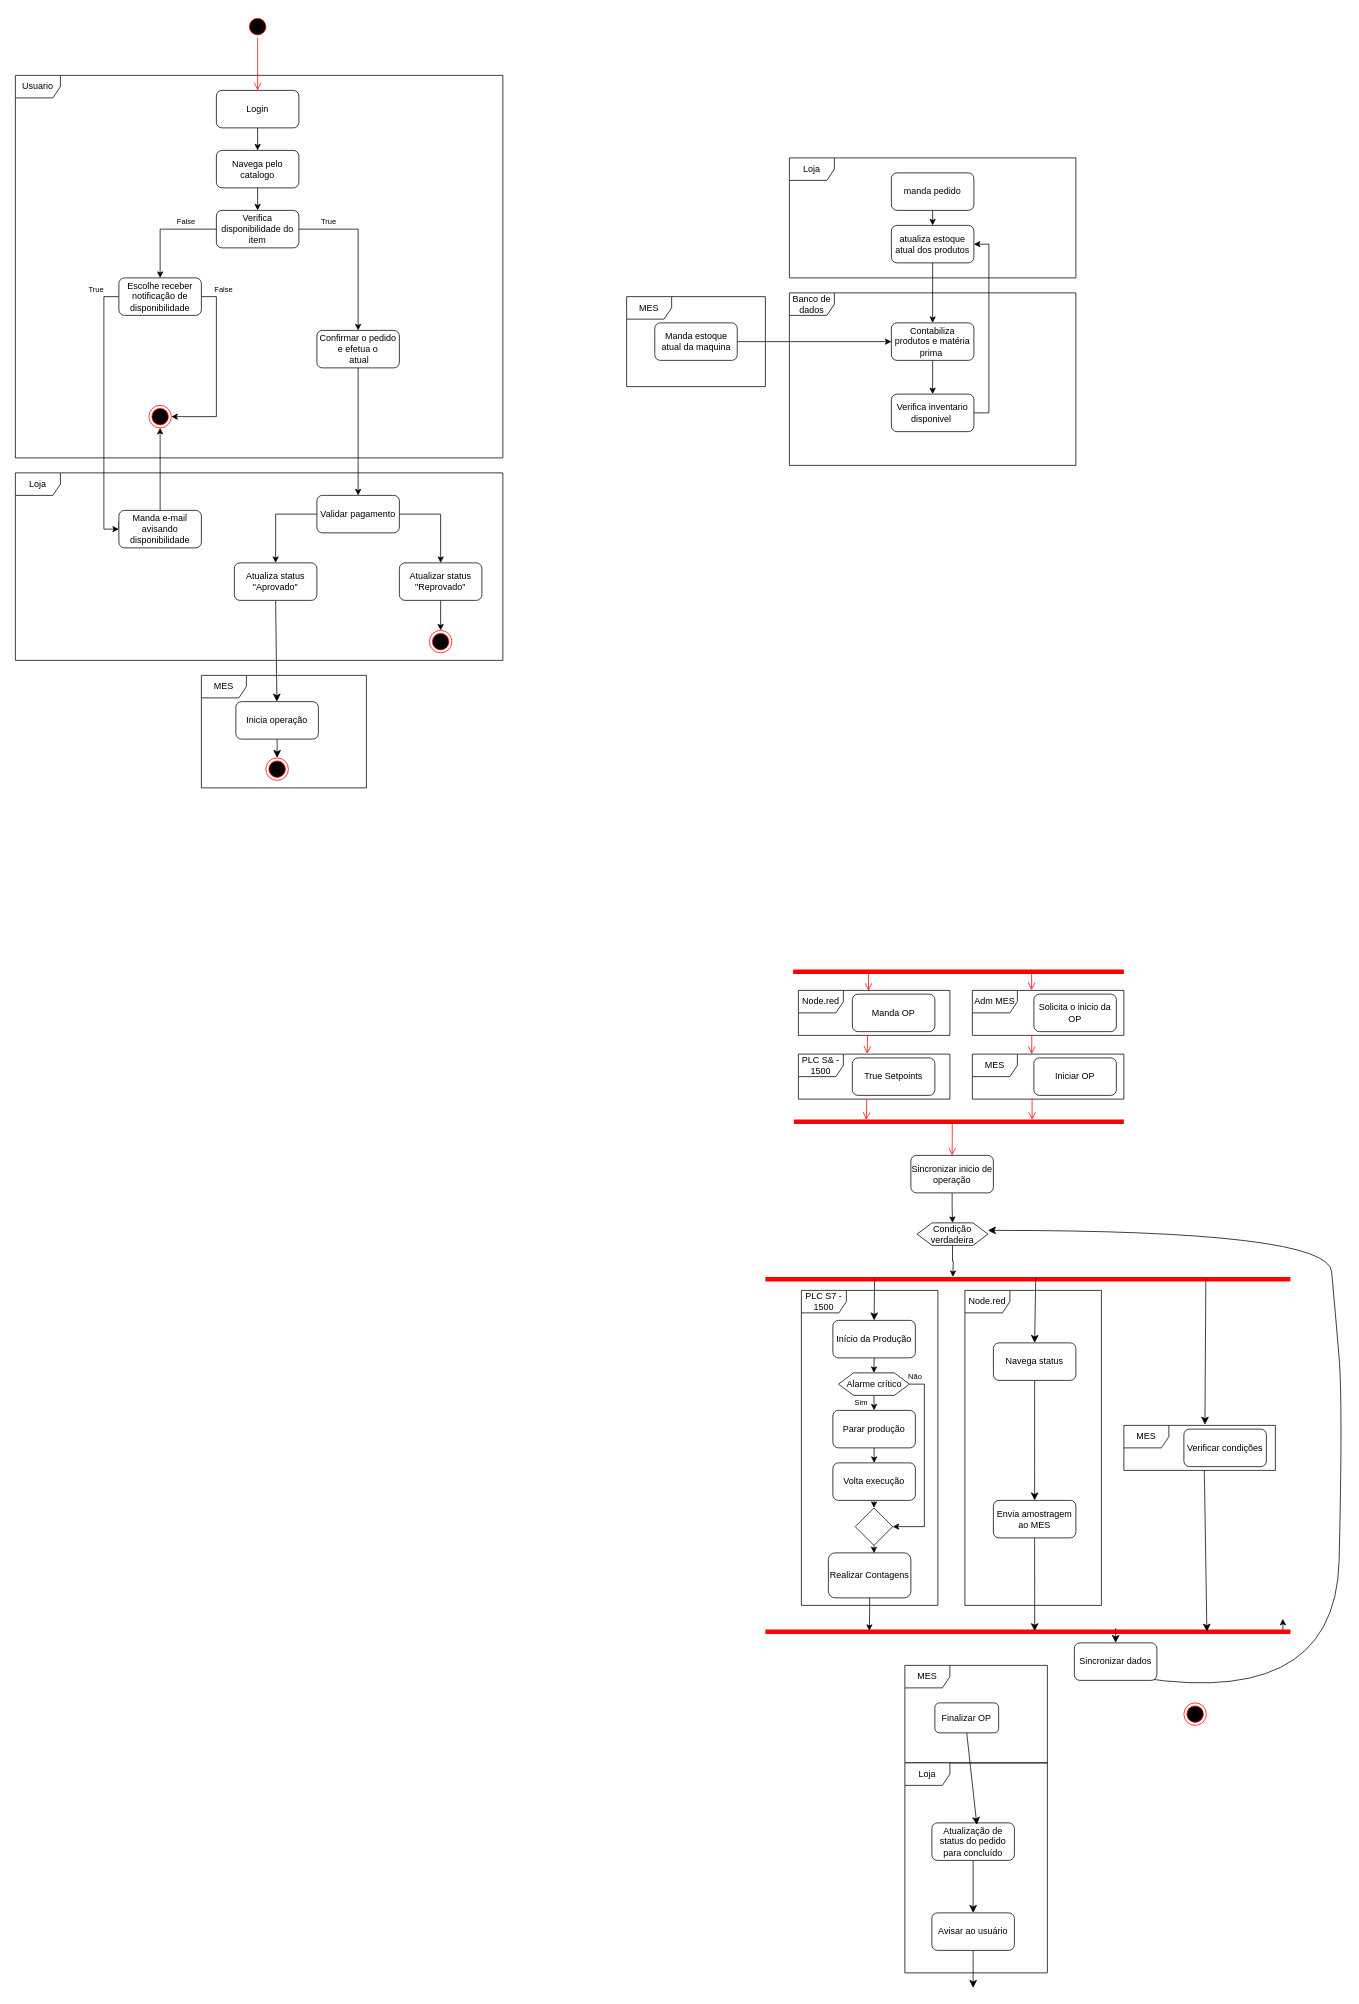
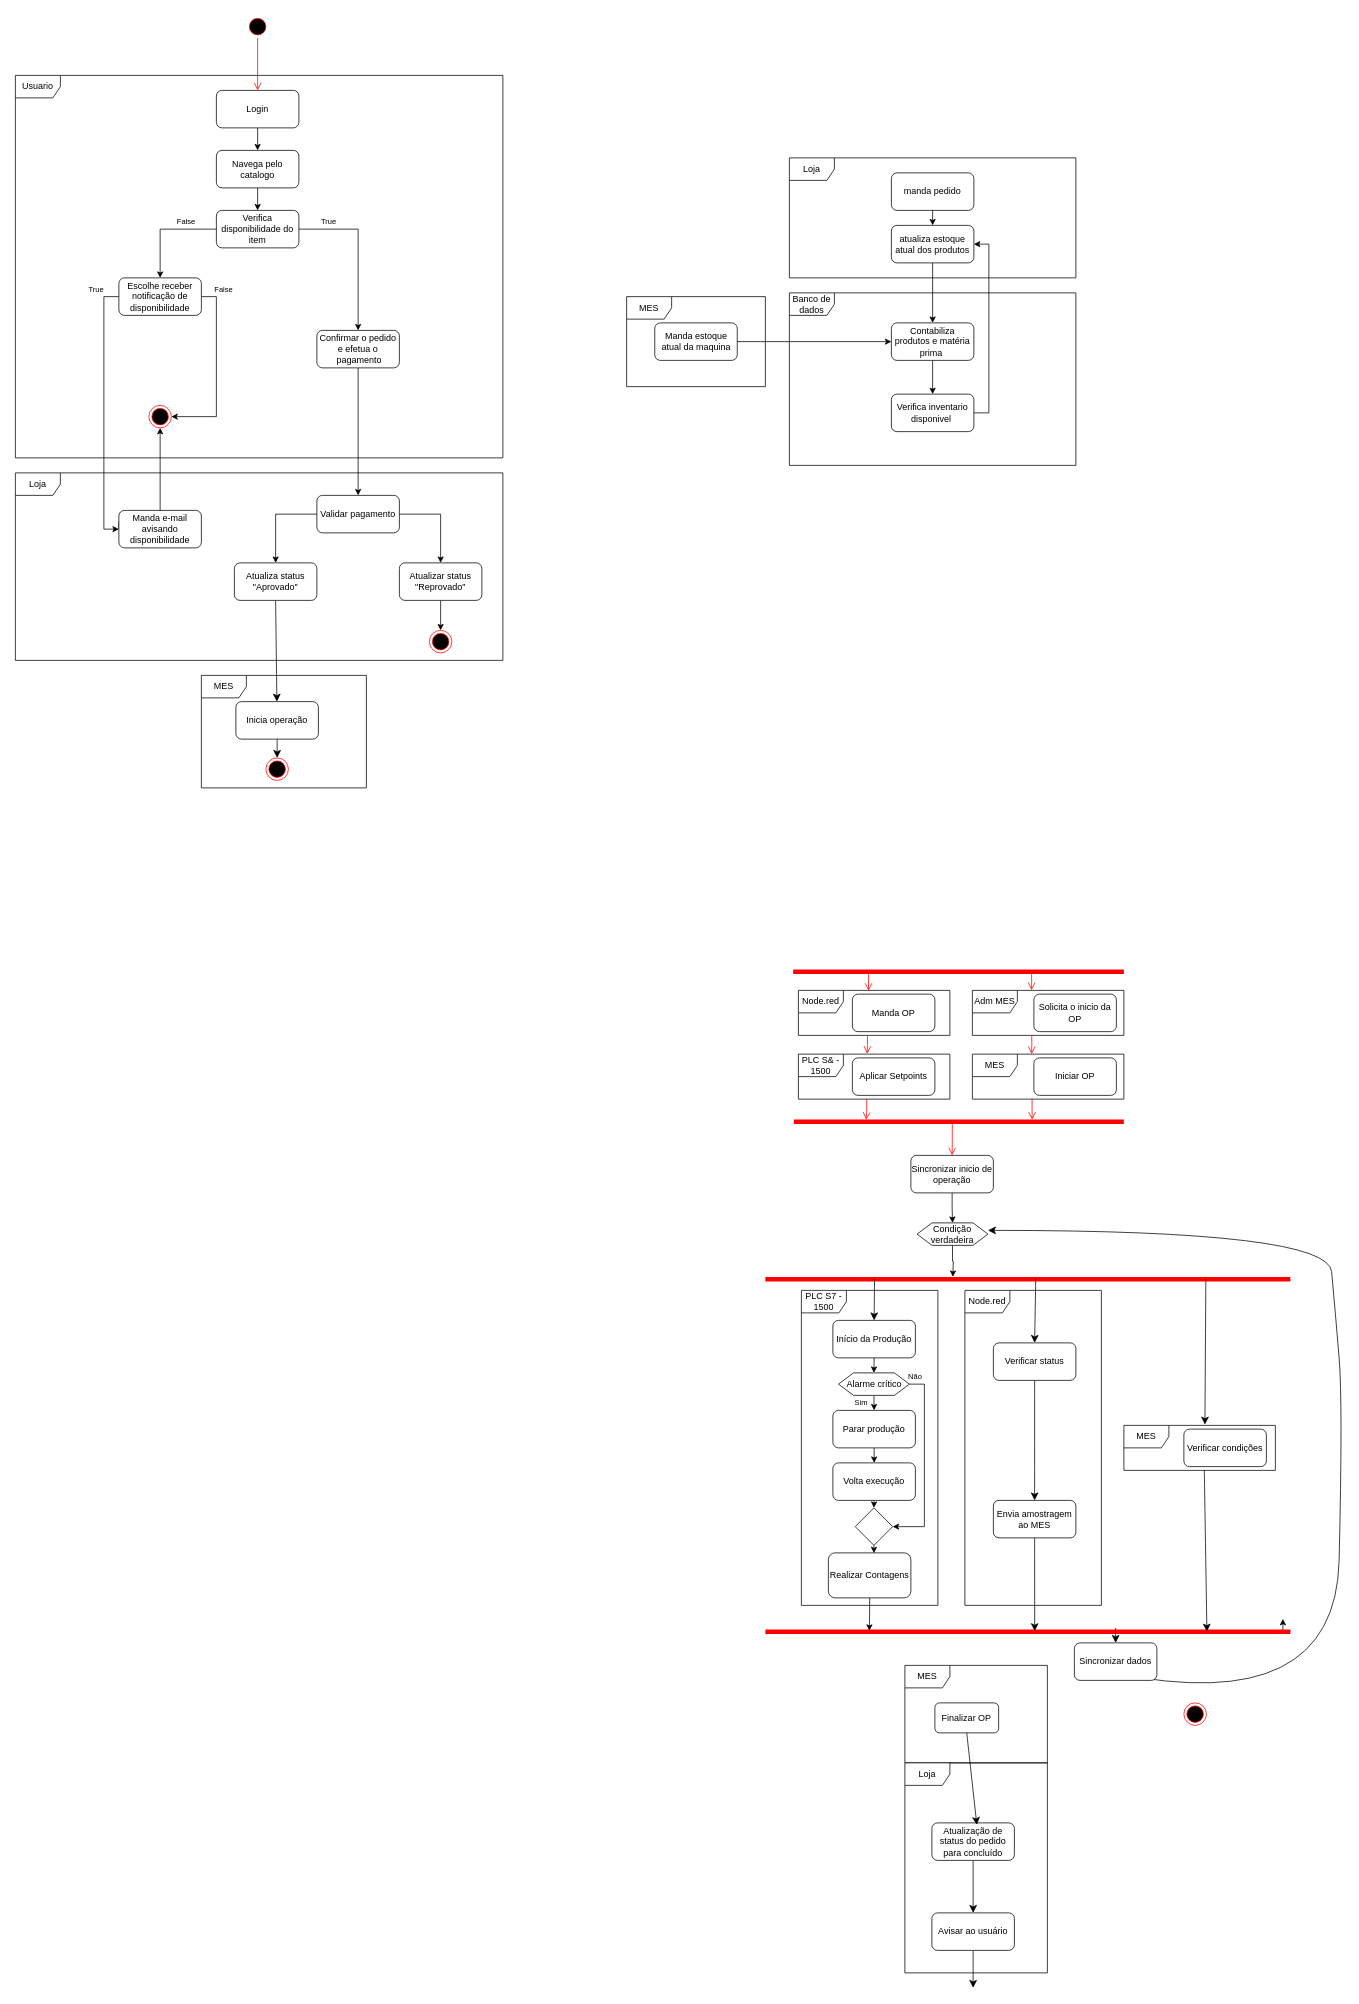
node "Confirmar o pedido e efetua o atual": label "Confirmar o pedido e efetua o atual" -> "Confirmar o pedido e efetua o pagamento"
node "True Setpoints": label "True Setpoints" -> "Aplicar Setpoints"
node "Navega status": label "Navega status" -> "Verificar status"
